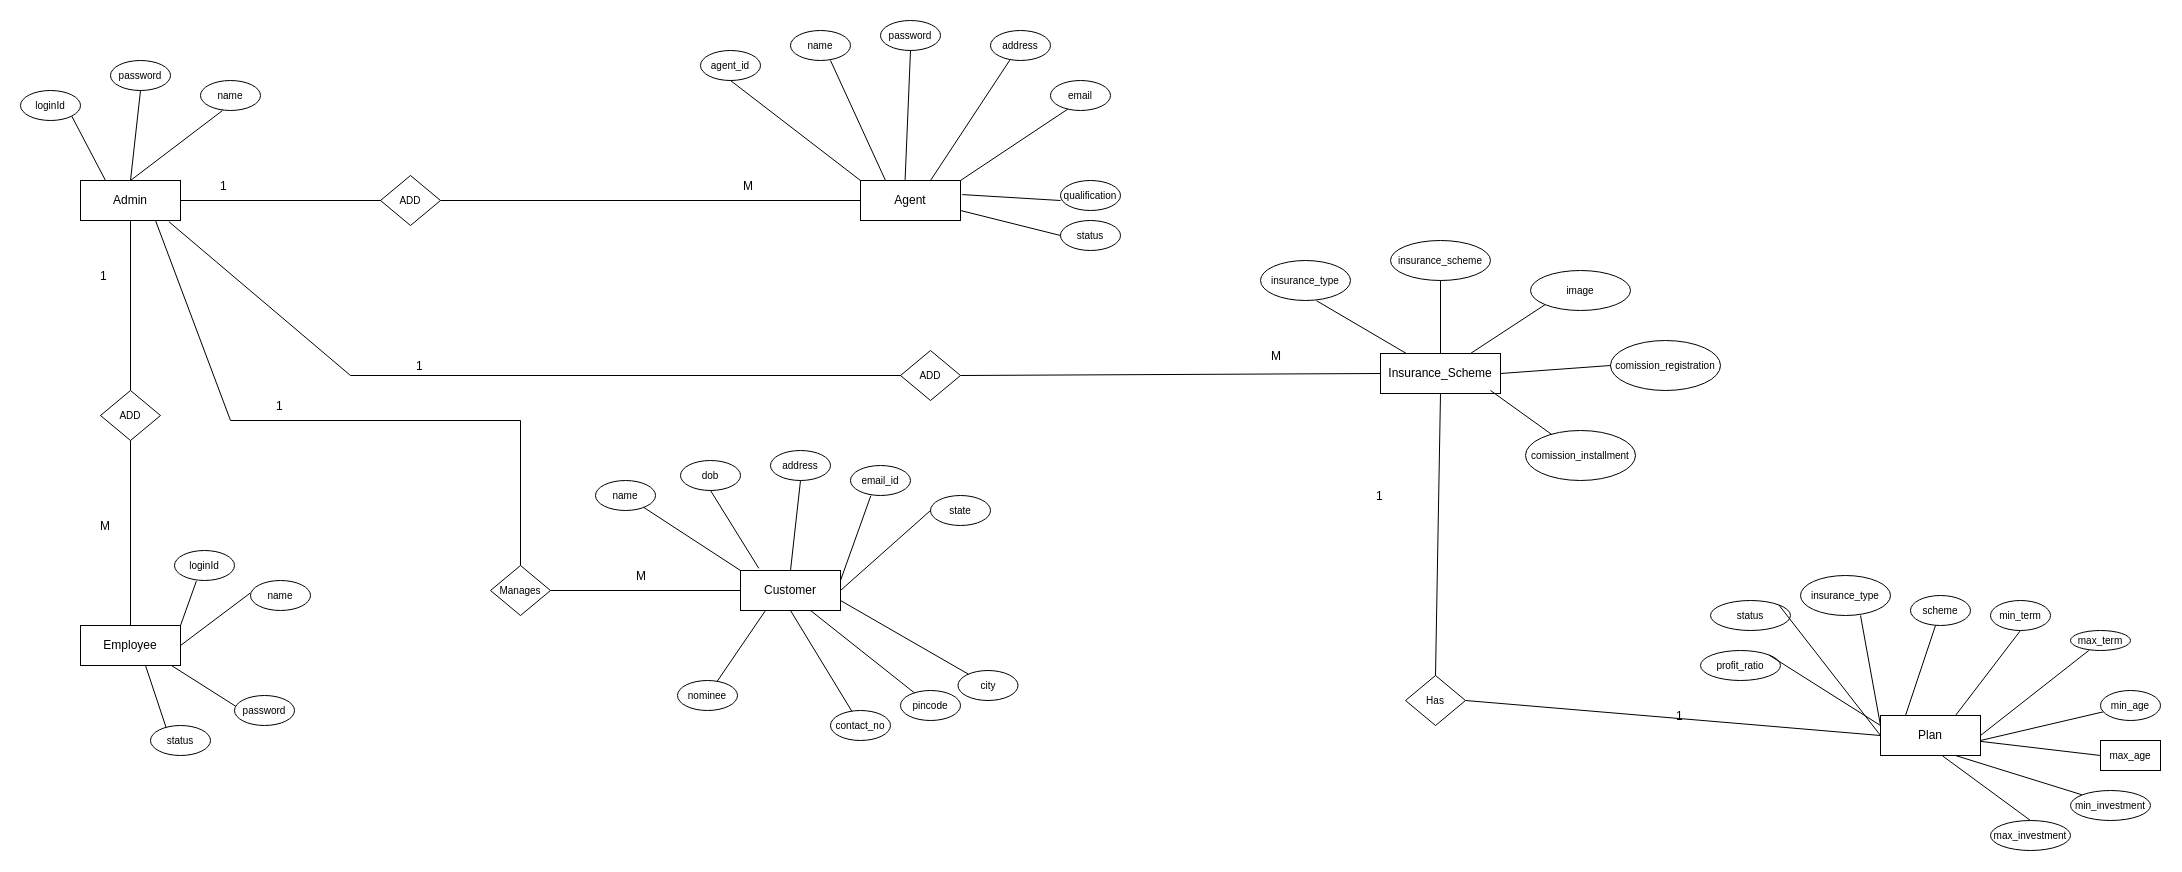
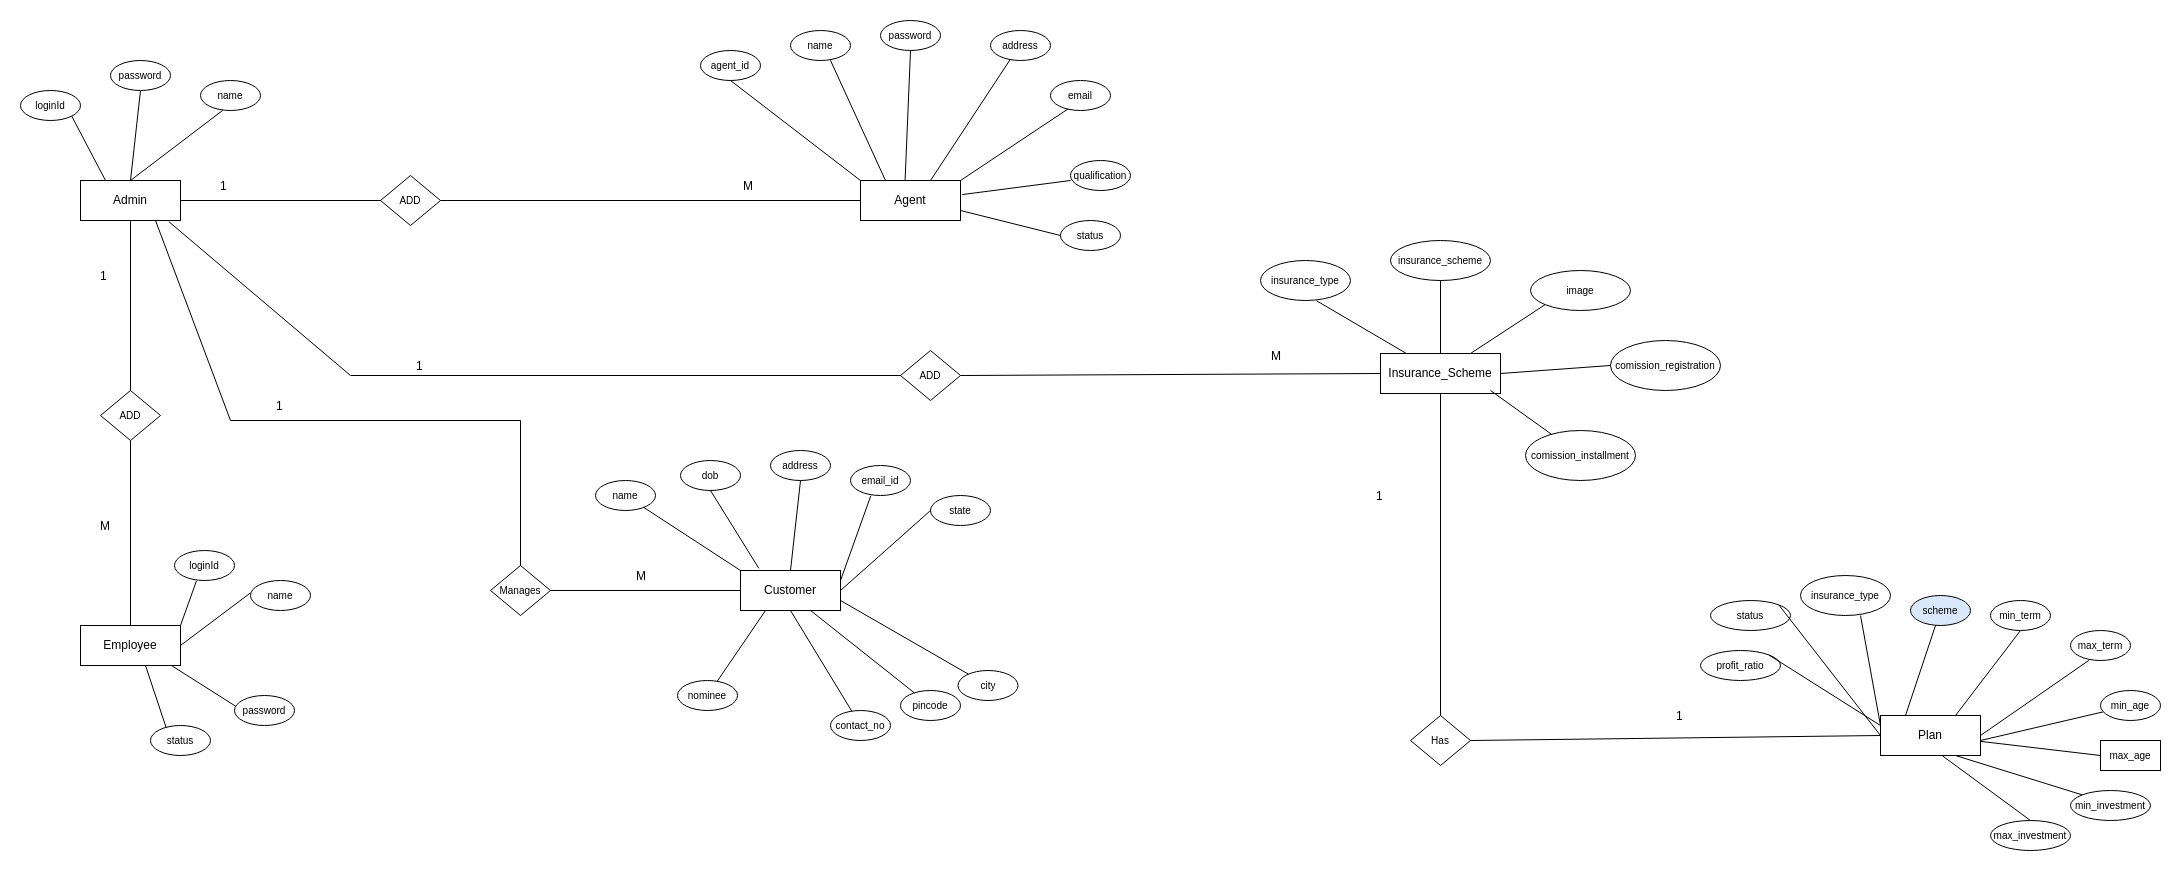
node "qualification": moved (1091, 196) -> (1101, 176)
node "scheme": fillcolor #ffffff -> #dae8fc
node "max_term": size 60x20 -> 60x30
node "Has": moved (1436, 701) -> (1441, 741)
